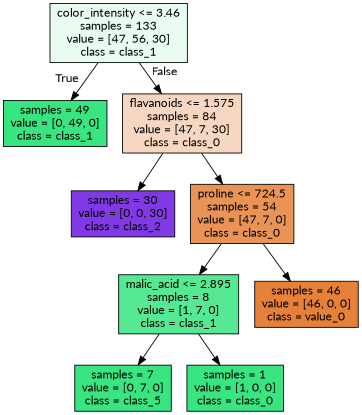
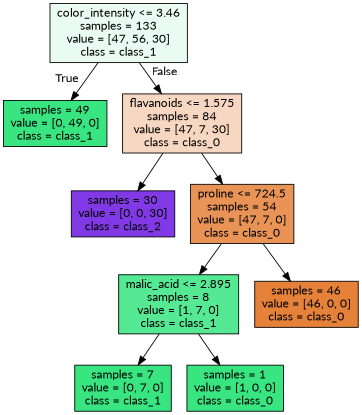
node "samples = 46 value = [46, 0, 0] class = value_0": label "samples = 46 value = [46, 0, 0] class = value_0" -> "samples = 46 value = [46, 0, 0] class = class_0"
node "samples = 7 value = [0, 7, 0] class = class_5": label "samples = 7 value = [0, 7, 0] class = class_5" -> "samples = 7 value = [0, 7, 0] class = class_1"
